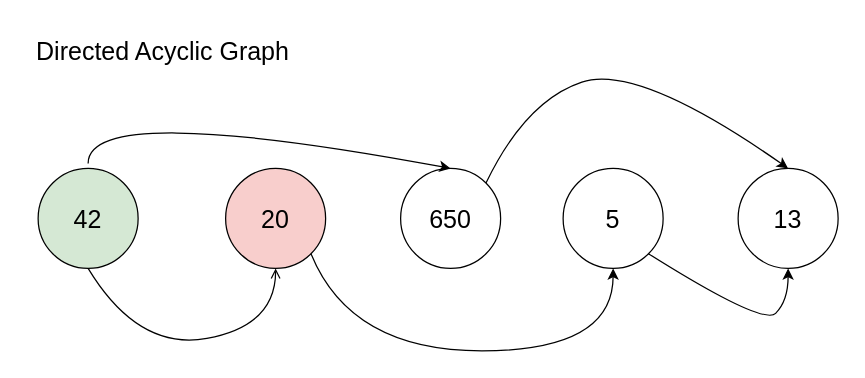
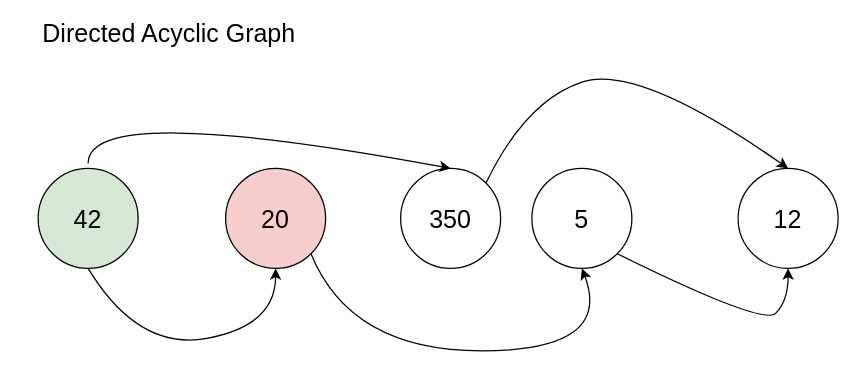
node "Directed Acyclic Graph": moved (163, 51) -> (169, 32)
node "650": label "650" -> "350"
node "5": moved (613, 218) -> (582, 218)
node "13": label "13" -> "12"
edge "42" -> "20": arrowhead open -> classic
